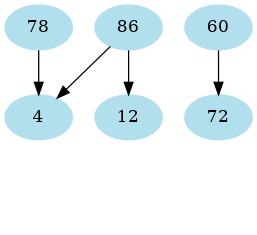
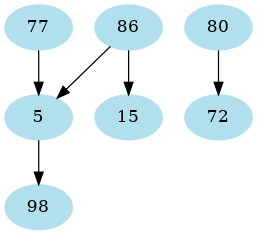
node "78": label "78" -> "77"
node "60": label "60" -> "80"
node "4": label "4" -> "5"
node "12": label "12" -> "15"
node "98": added
